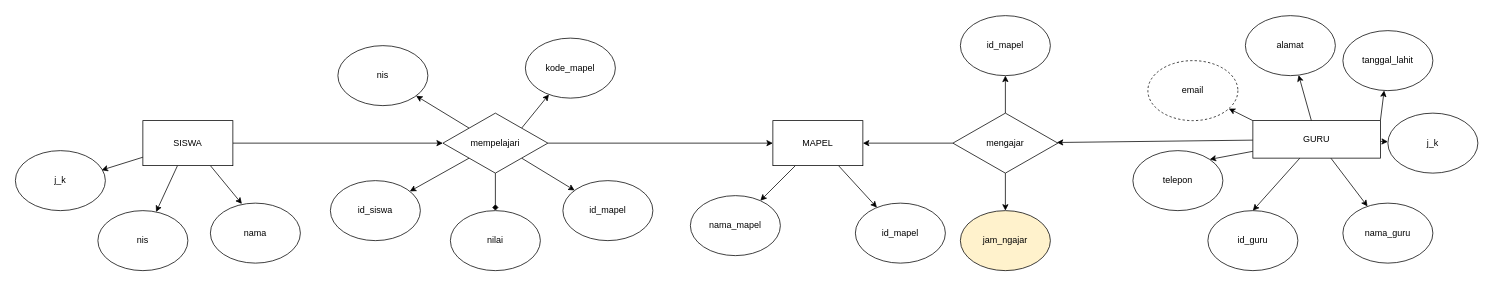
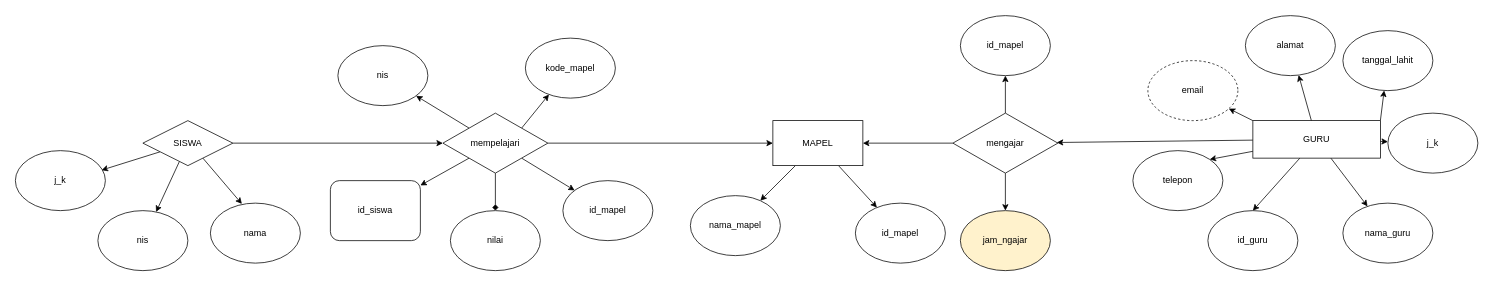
node "SISWA": shape rectangle -> diamond
node "id_siswa": shape ellipse -> rounded rectangle
